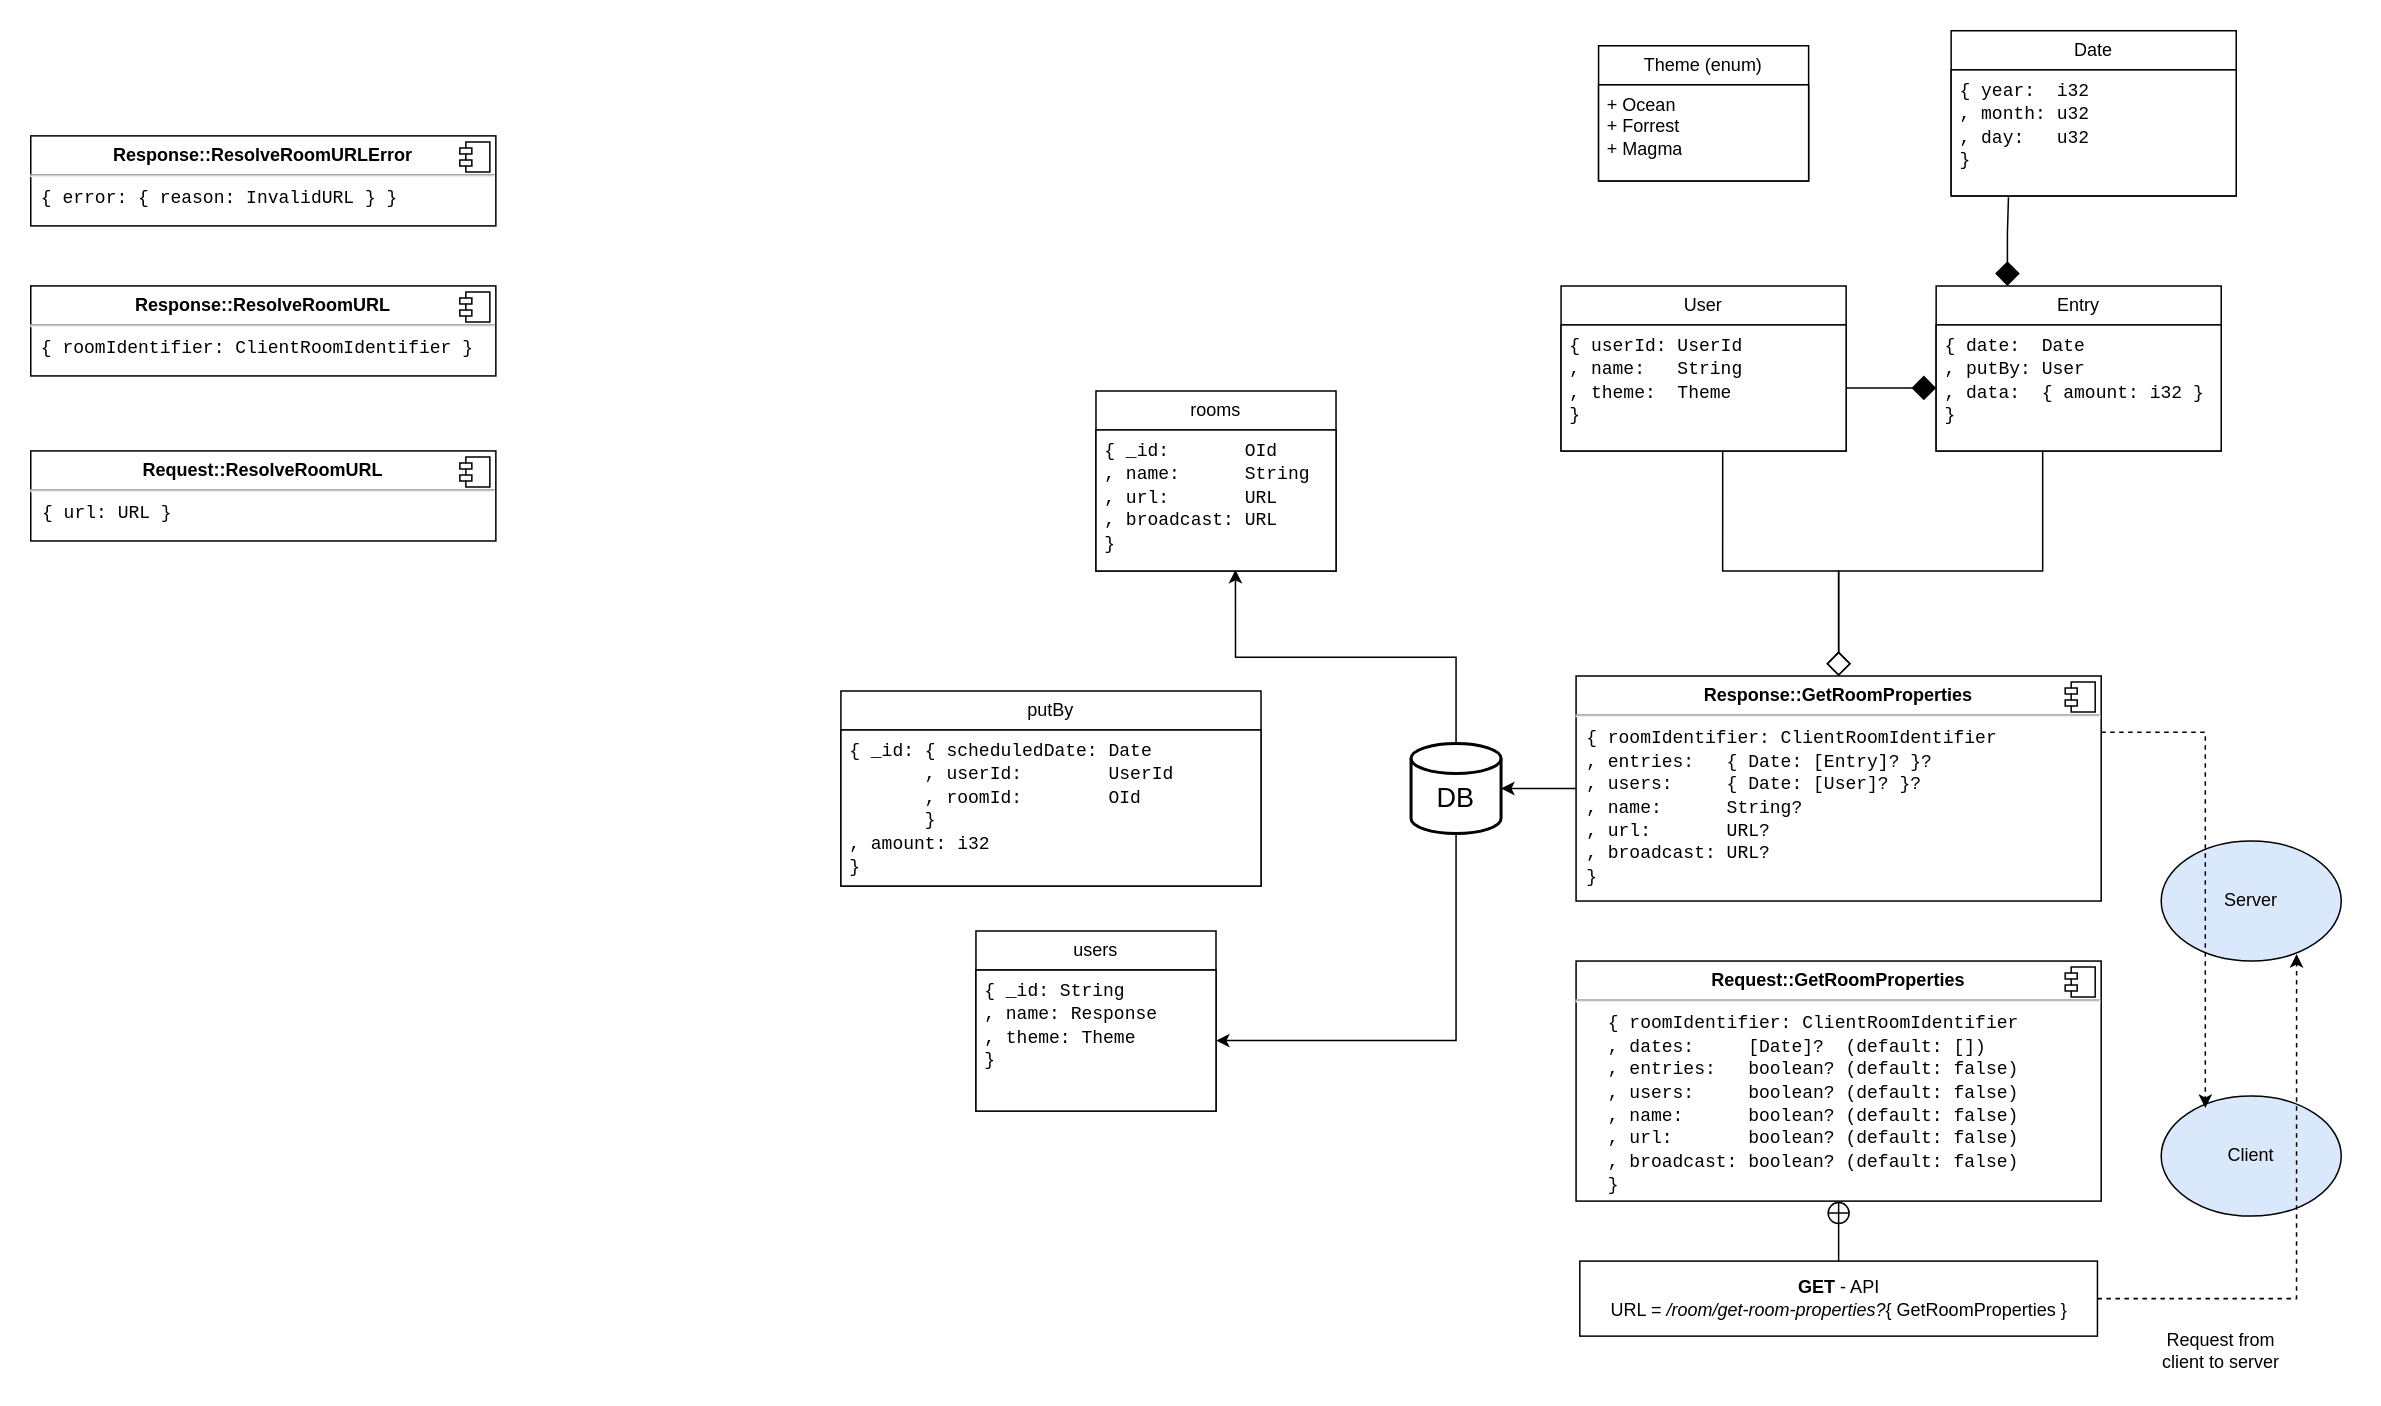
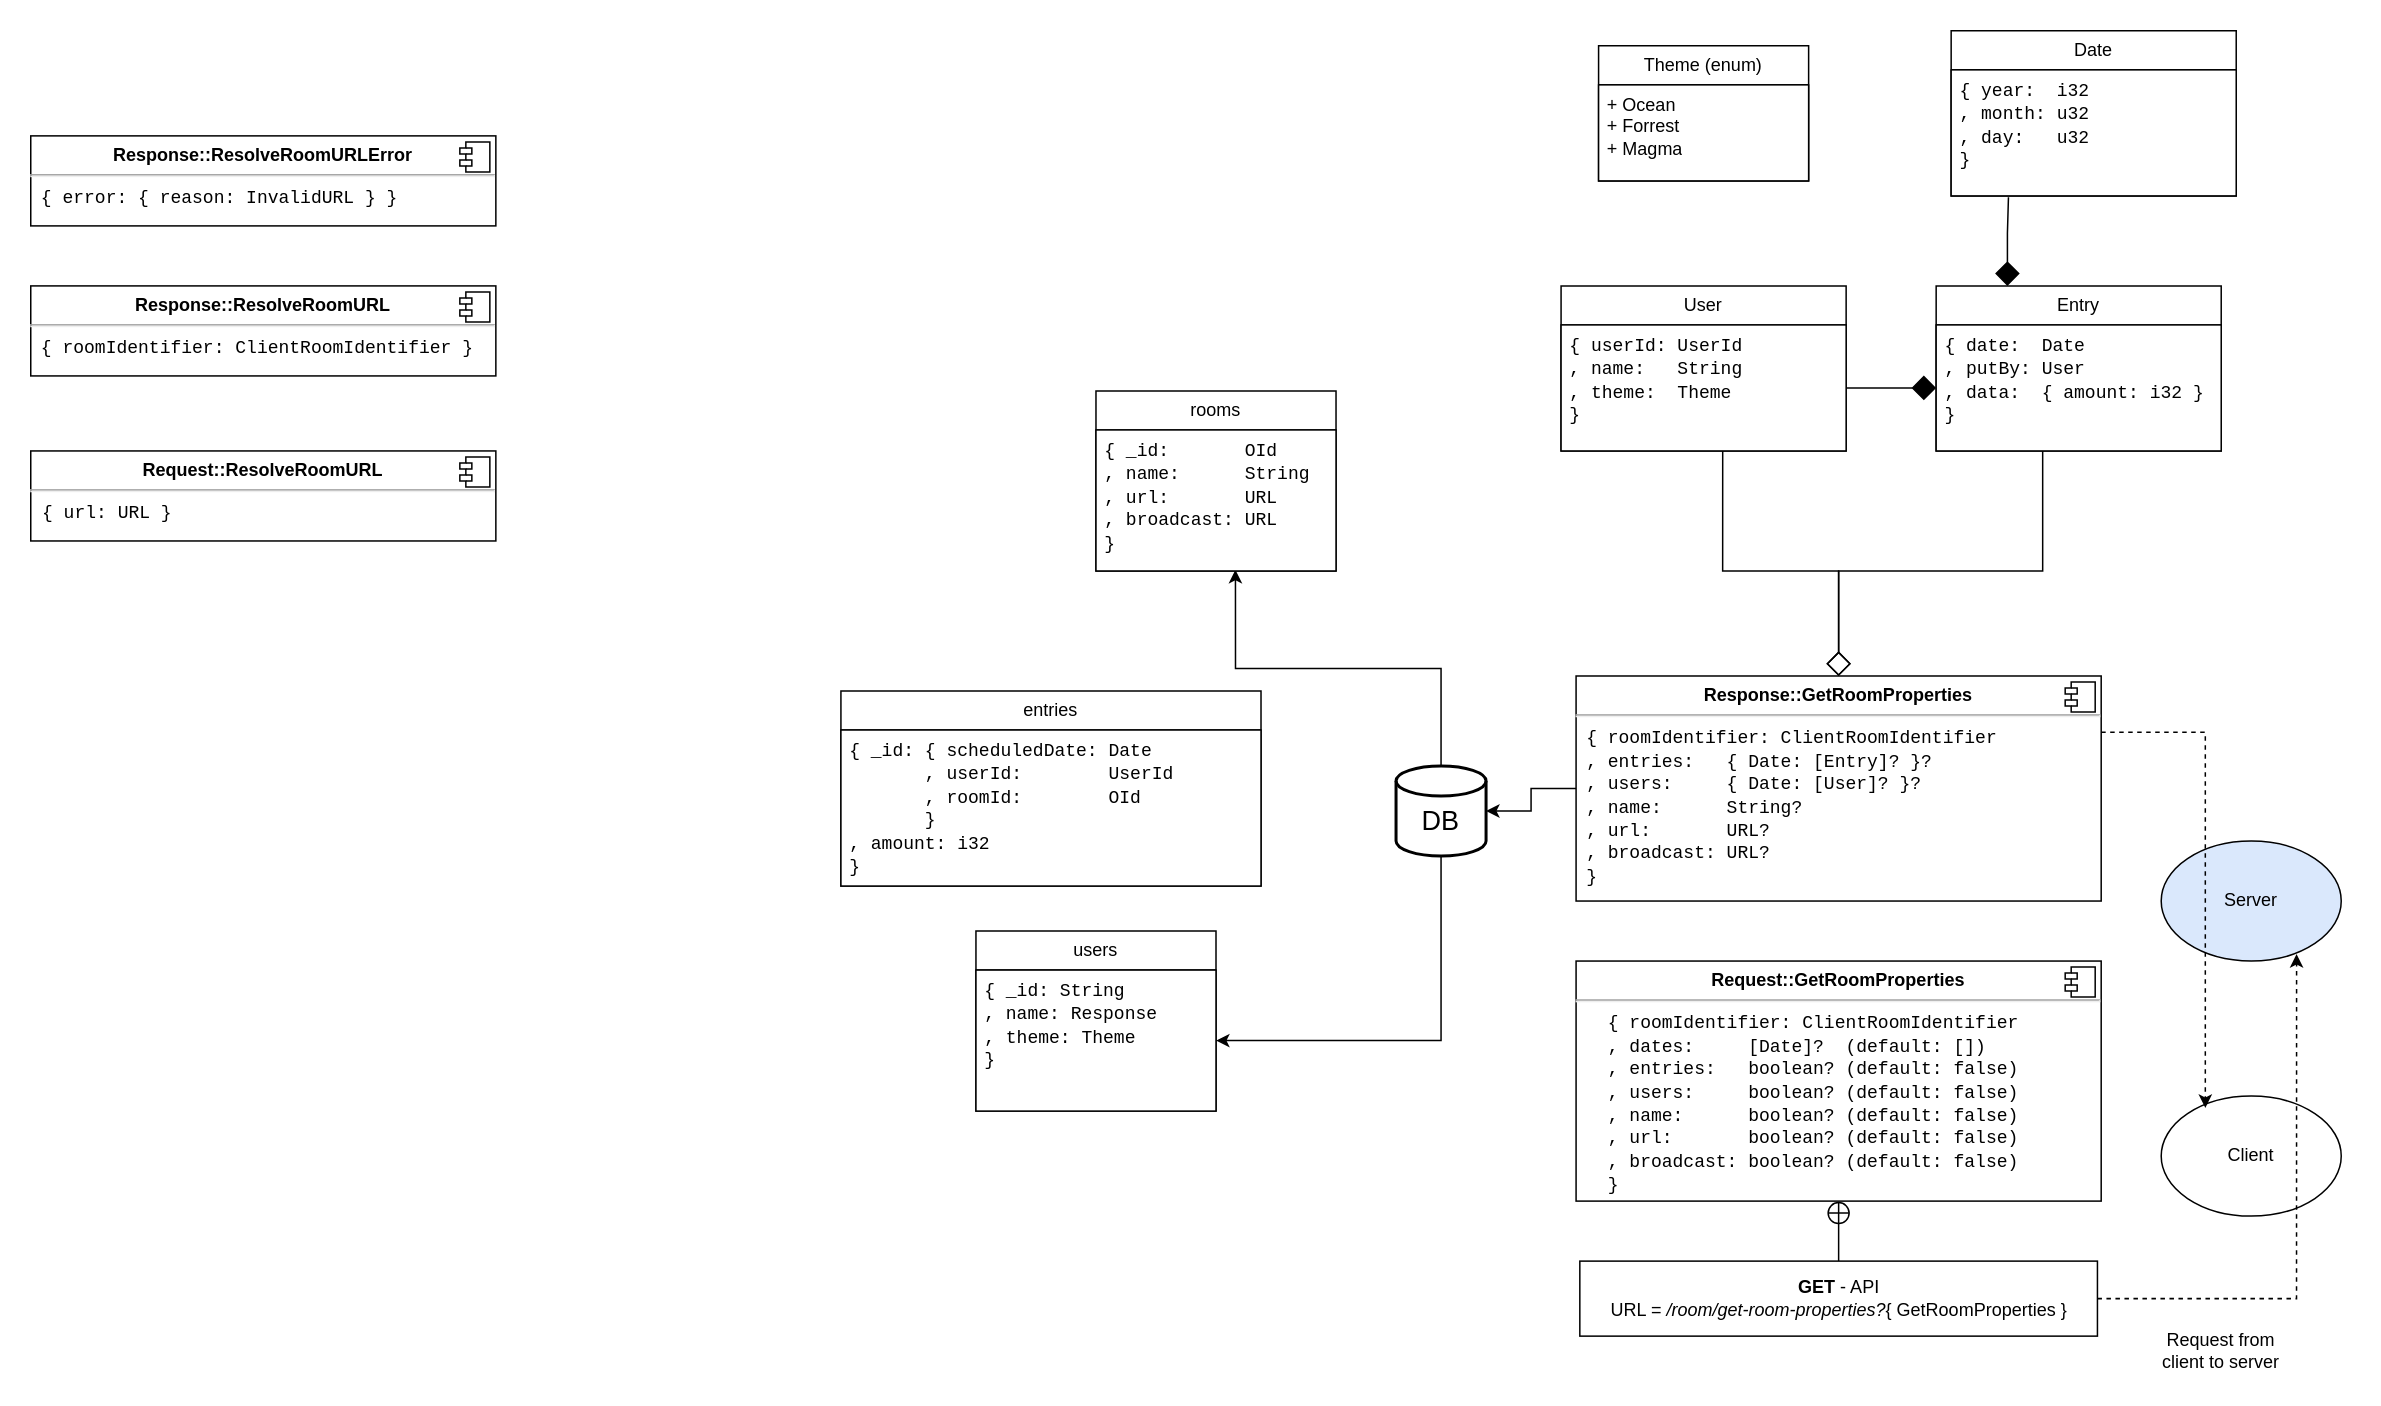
node "putBy": label "putBy" -> "entries"
node "DB": moved (1456, 788) -> (1441, 811)
node "Client": fillcolor #dae8fc -> #ffffff
